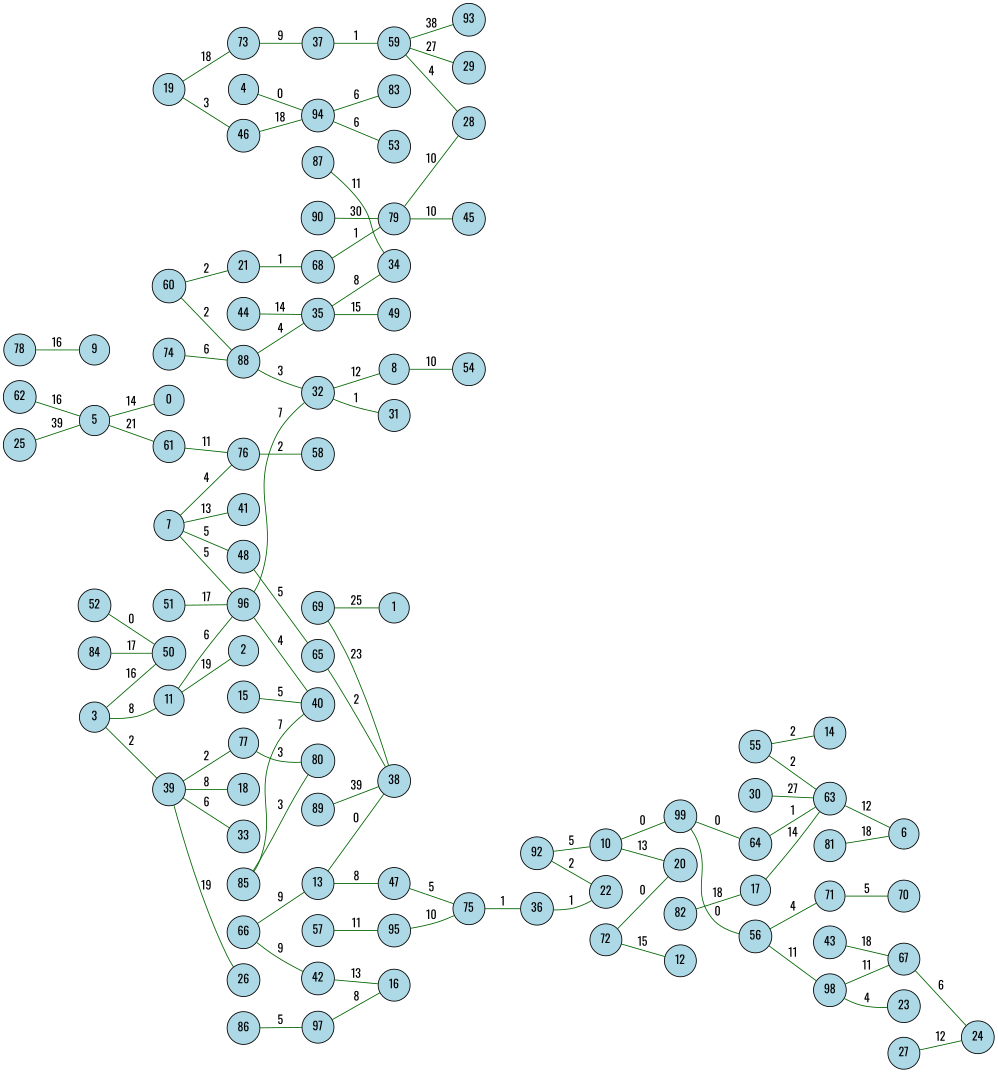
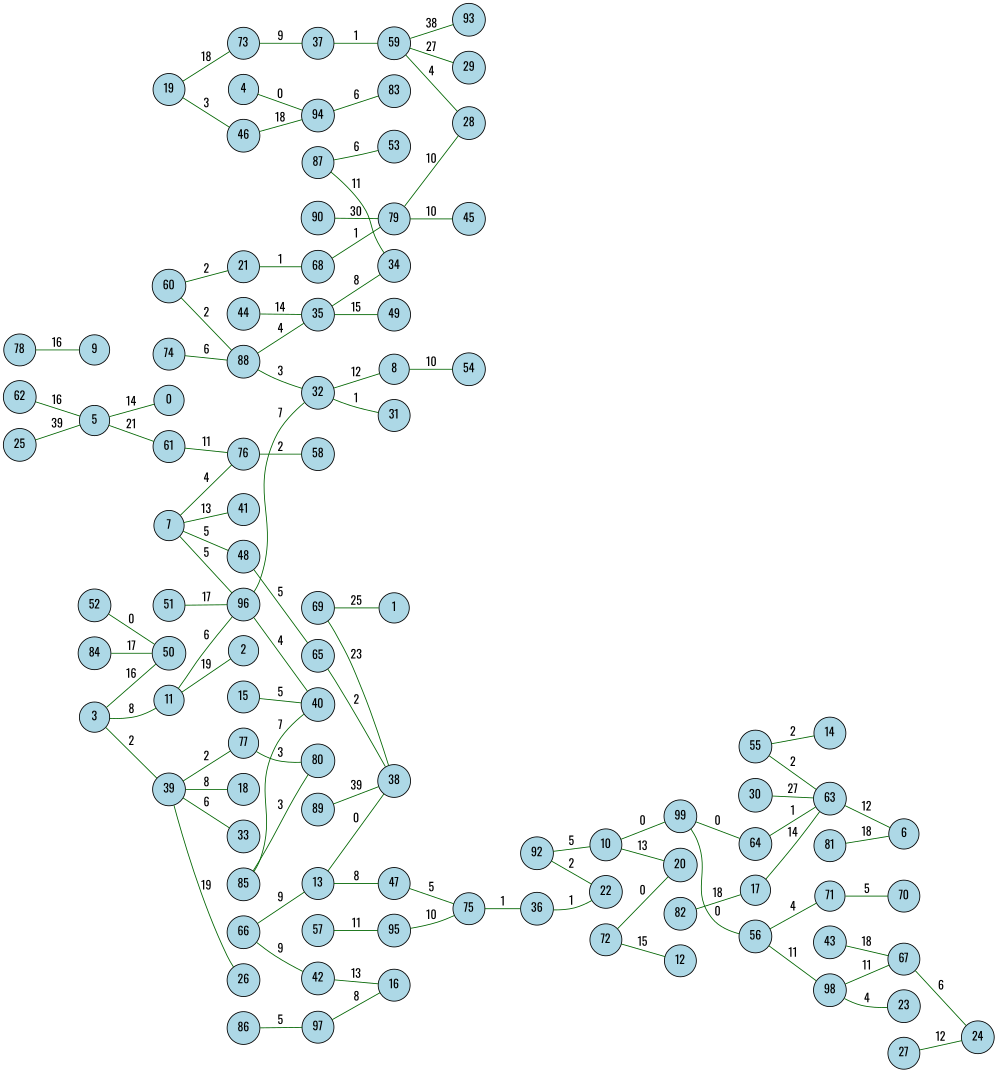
edge "94" -- "53": now "87" -- "53"
